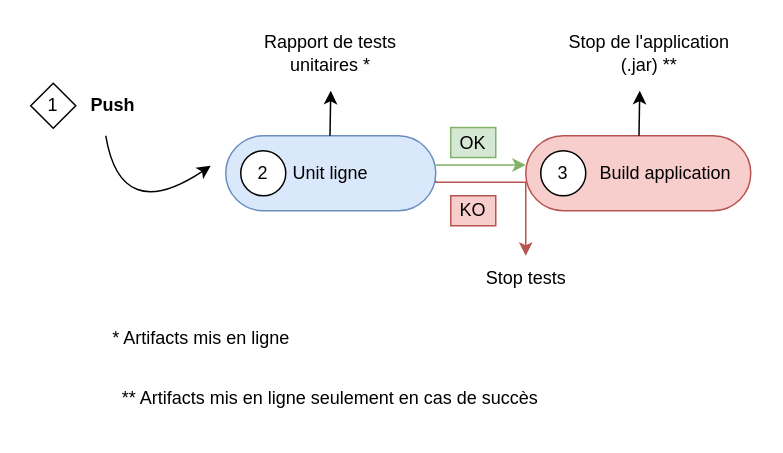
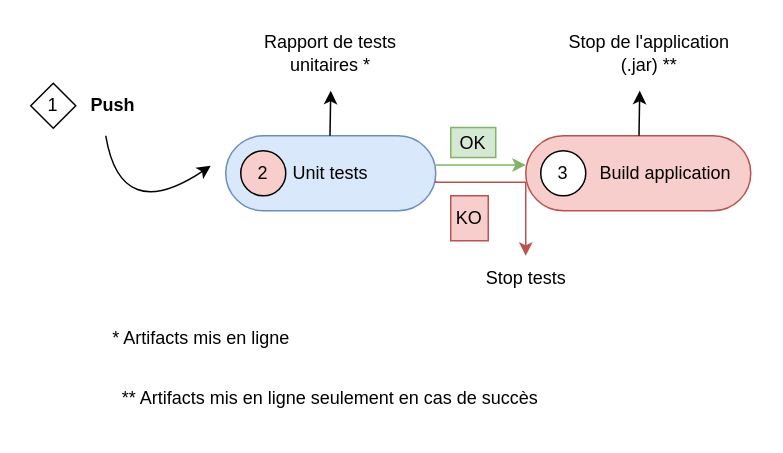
node "2": fillcolor #ffffff -> #f8cecc
node "Unit ligne": label "Unit ligne" -> "Unit tests"
node "KO": size 45x30 -> 38x45
